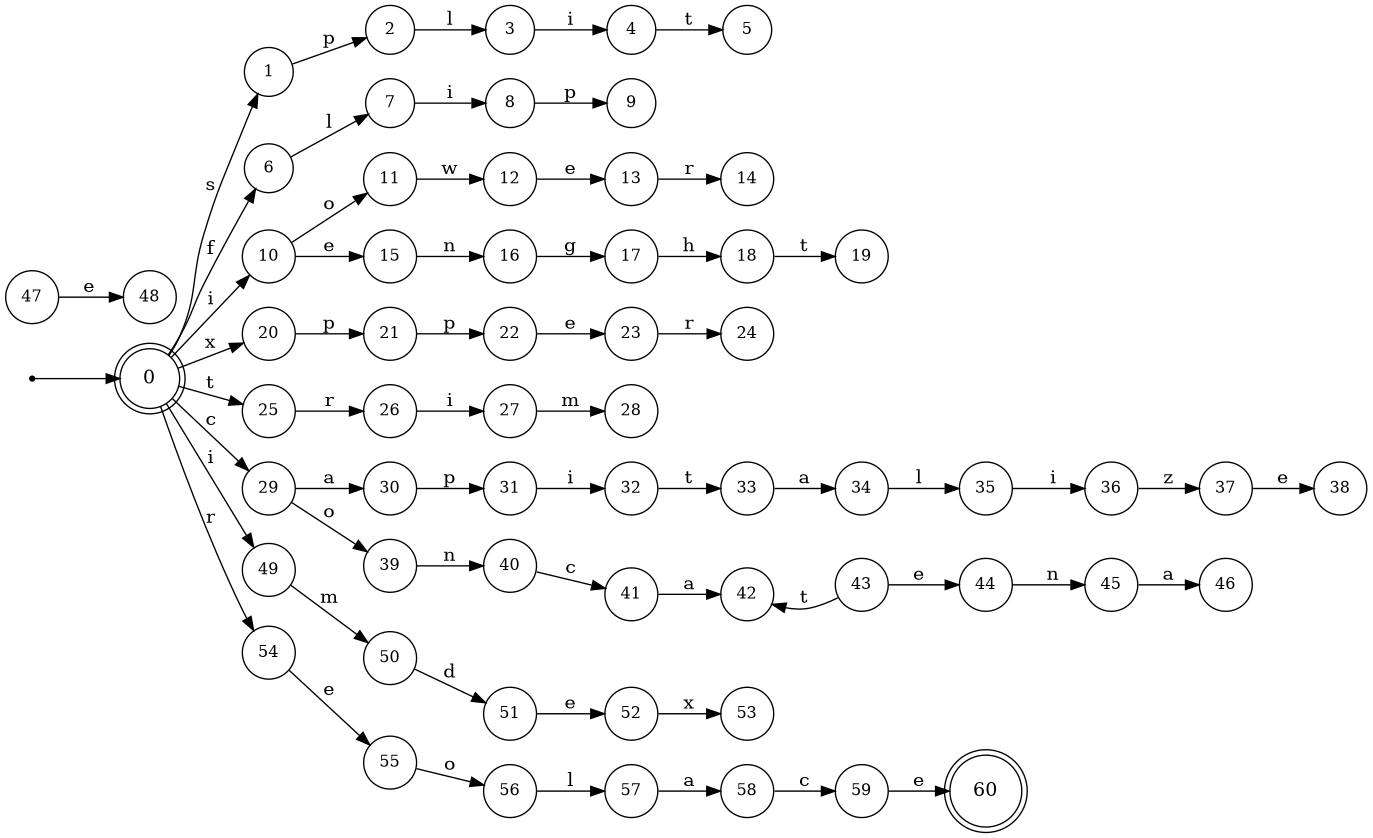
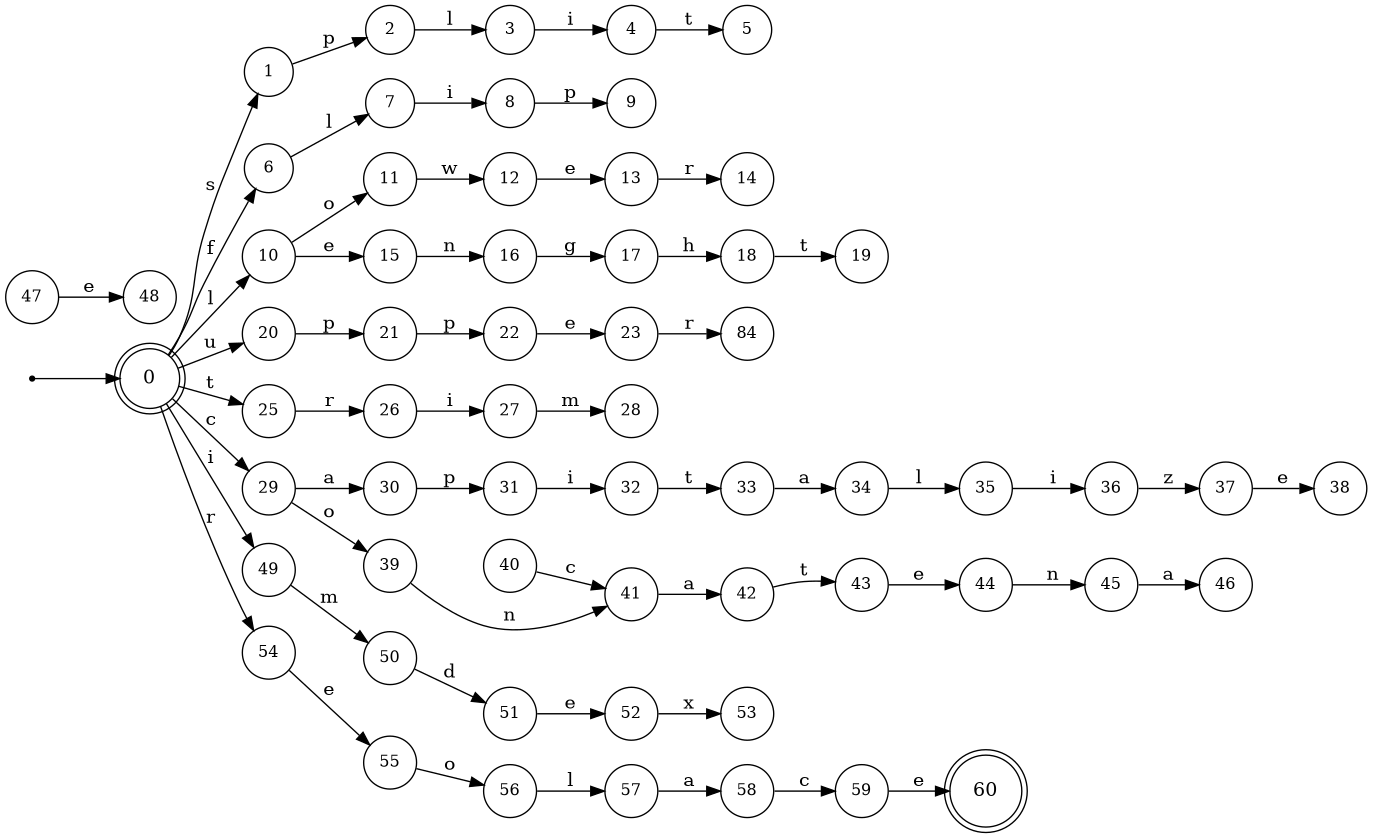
edge "0" -> "10": label "i" -> "l"
node "24": label "24" -> "84"
edge "0" -> "20": label "x" -> "u"
edge "39" -> "40": now "39" -> "41"
edge "43" -> "42": reversed
